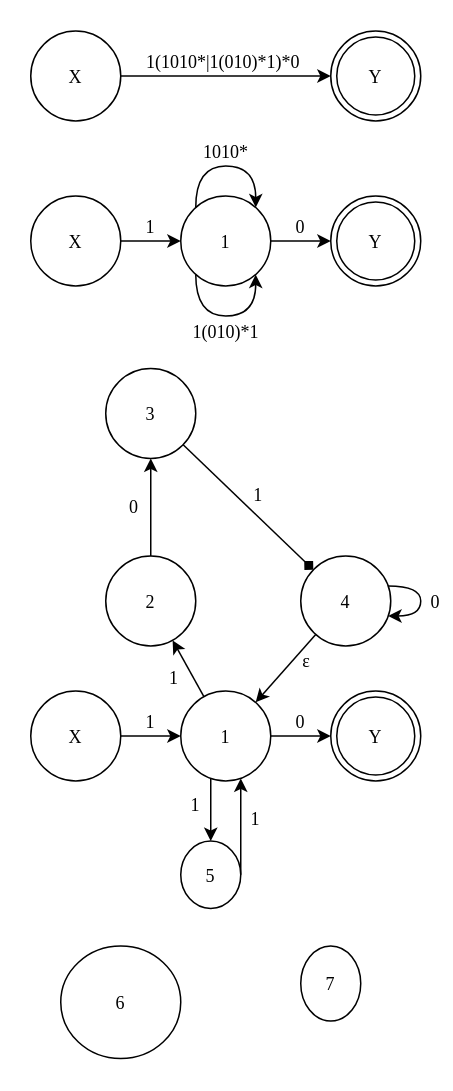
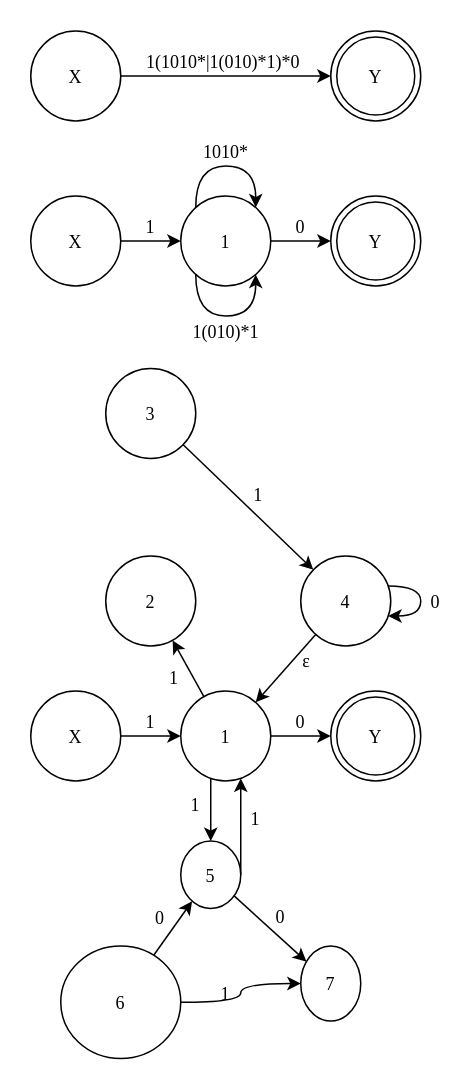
edge "2" -> "3": removed, label "0"
edge "3" -> "4": arrowhead diamond -> classic
edge "5" -> "7": added, label "0"
edge "6" -> "5": added, label "0"
edge "6" -> "7": added, label "1"
